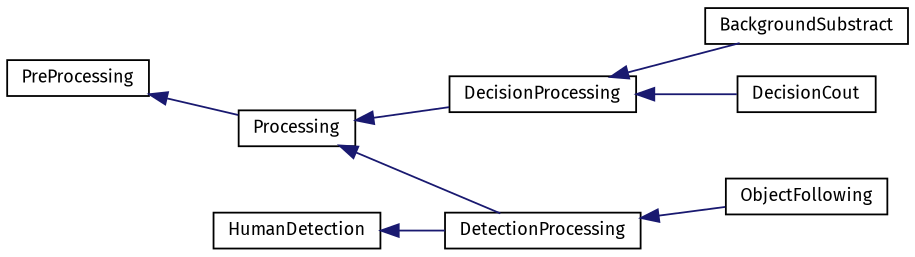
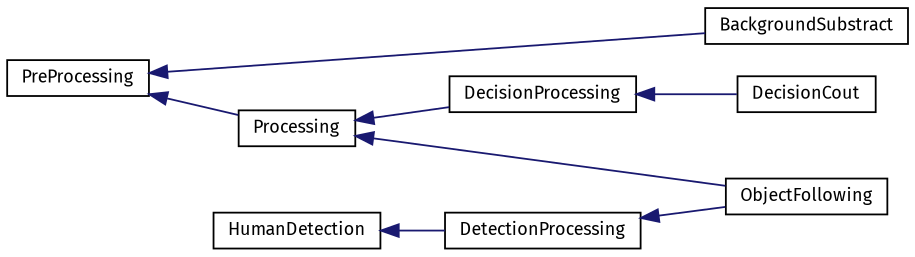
edge "BackgroundSubstract" -> "DecisionProcessing": now "BackgroundSubstract" -> "PreProcessing"
edge "DetectionProcessing" -> "Processing": now "ObjectFollowing" -> "Processing"
